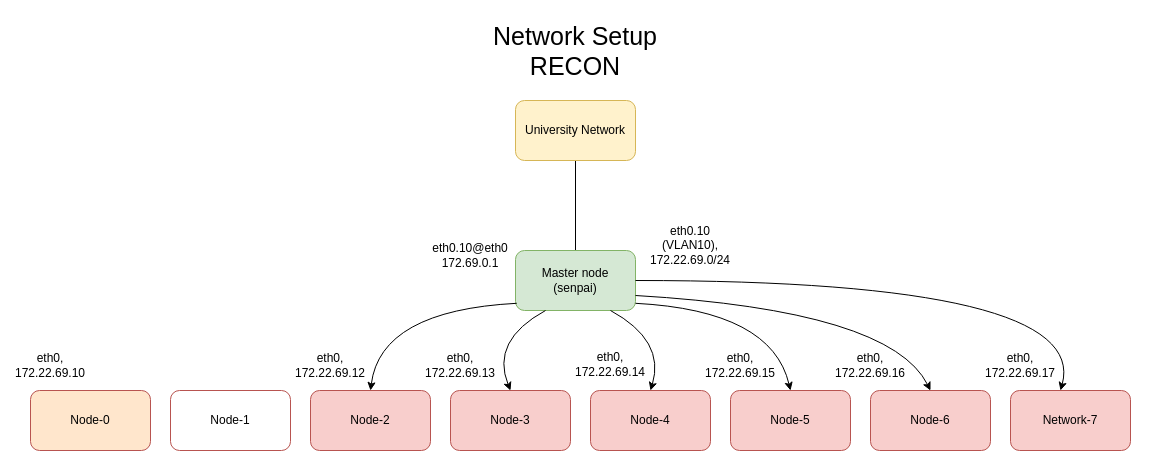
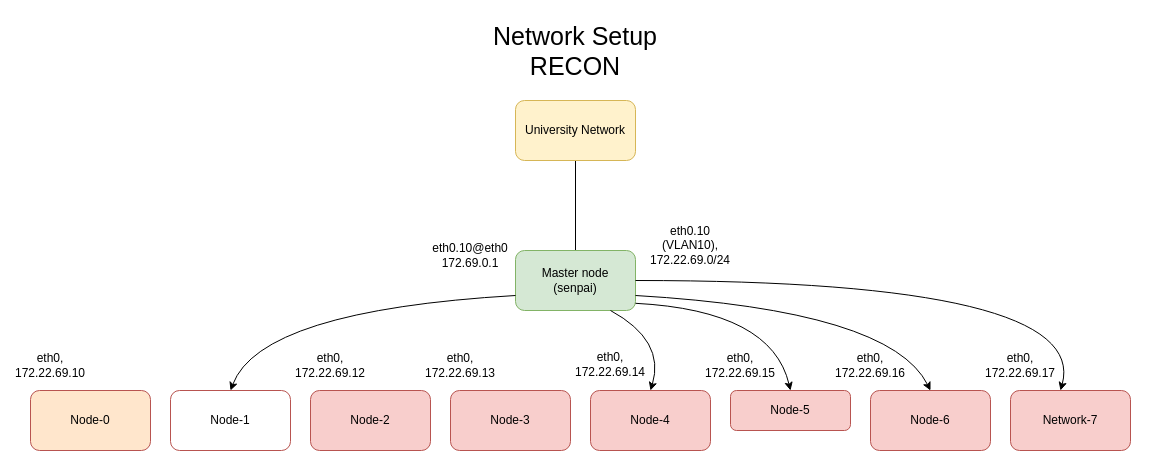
edge "Master node (senpai)" -> "Node-1": added
edge "Master node (senpai)" -> "Node-2": removed
edge "Master node (senpai)" -> "Node-3": removed
node "Node-5": size 120x60 -> 120x40
